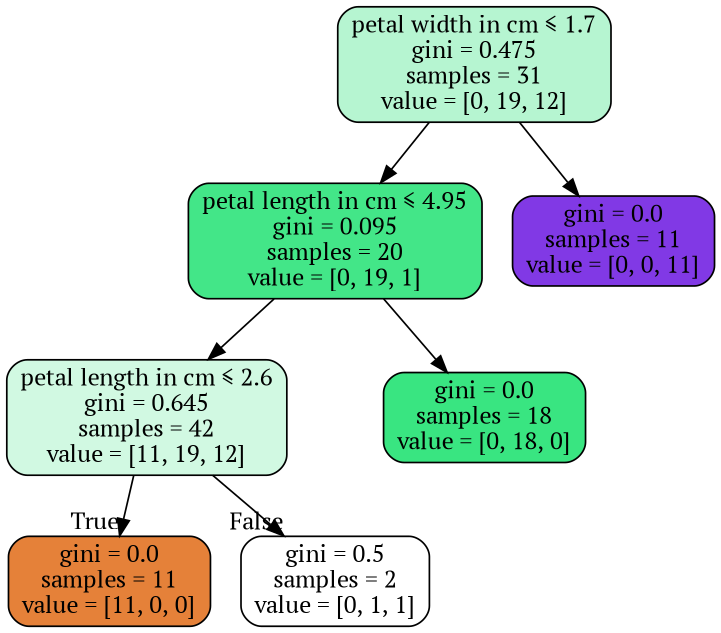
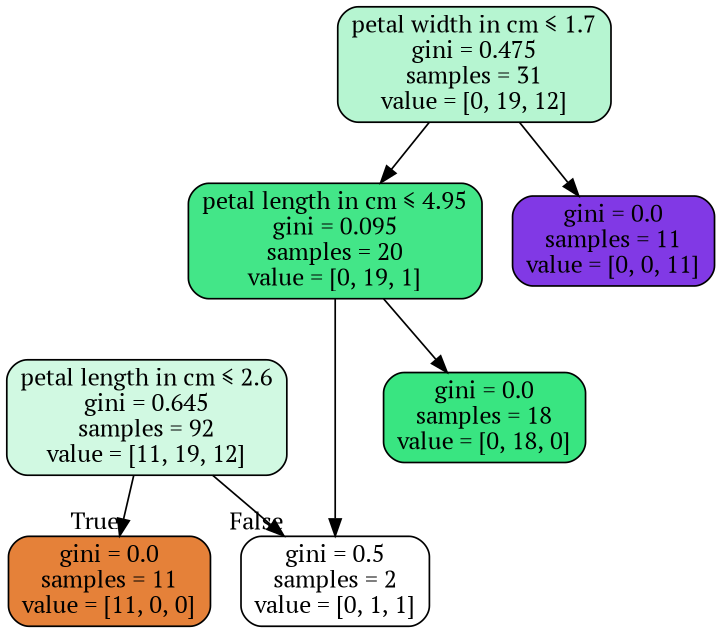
edge "petal length in cm ≤ 4.95" -> "petal length in cm ≤ 2.6": now "petal length in cm ≤ 4.95" -> "gini = 0.5"
node "petal length in cm ≤ 2.6": text "samples = 42" -> "samples = 92"
